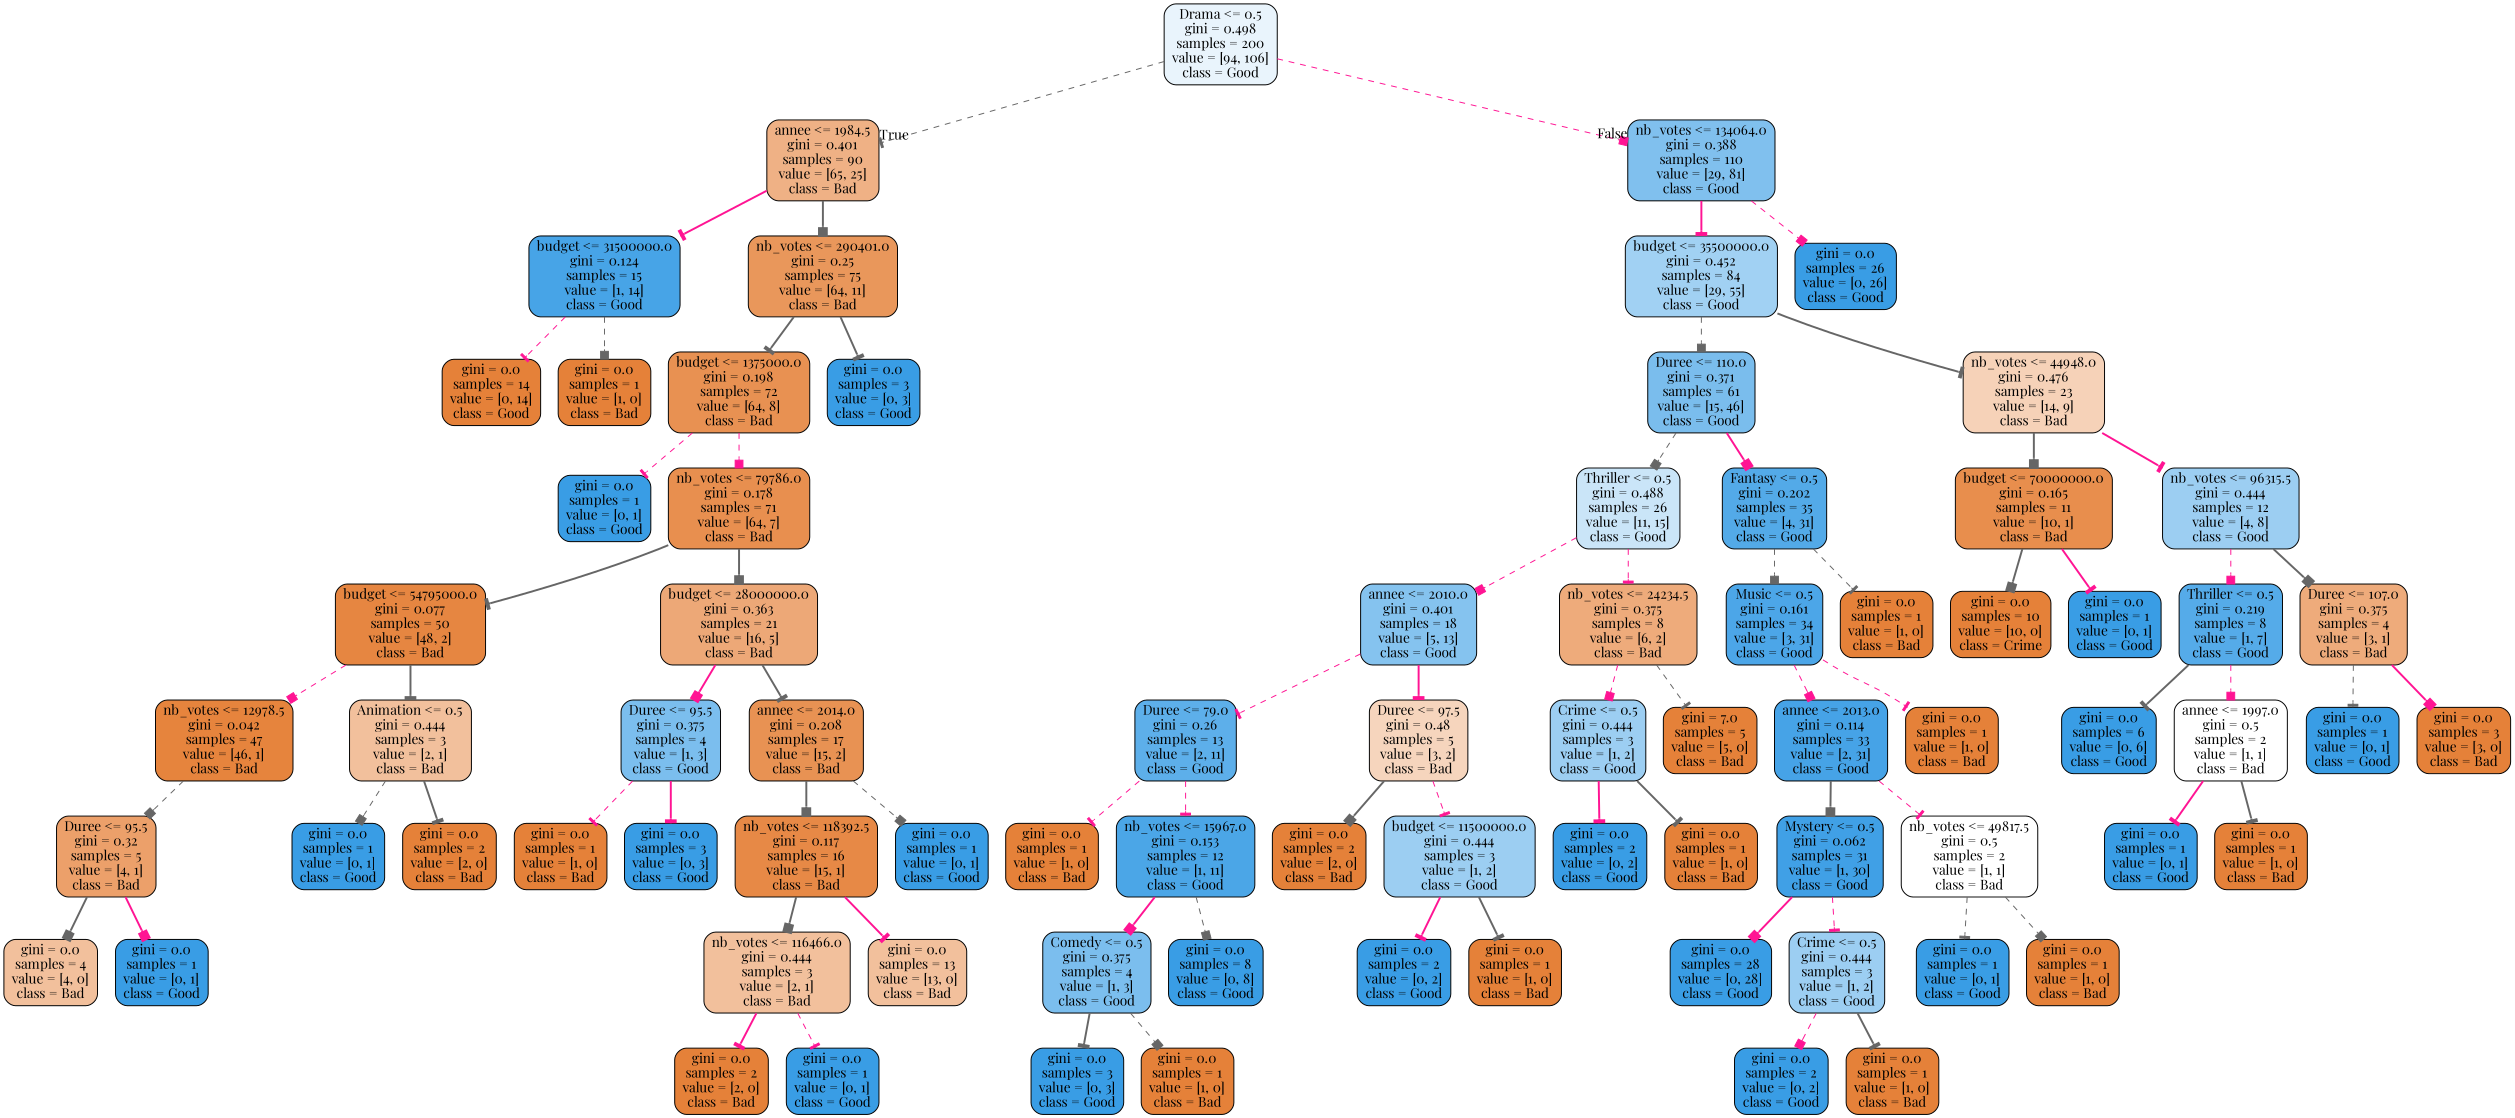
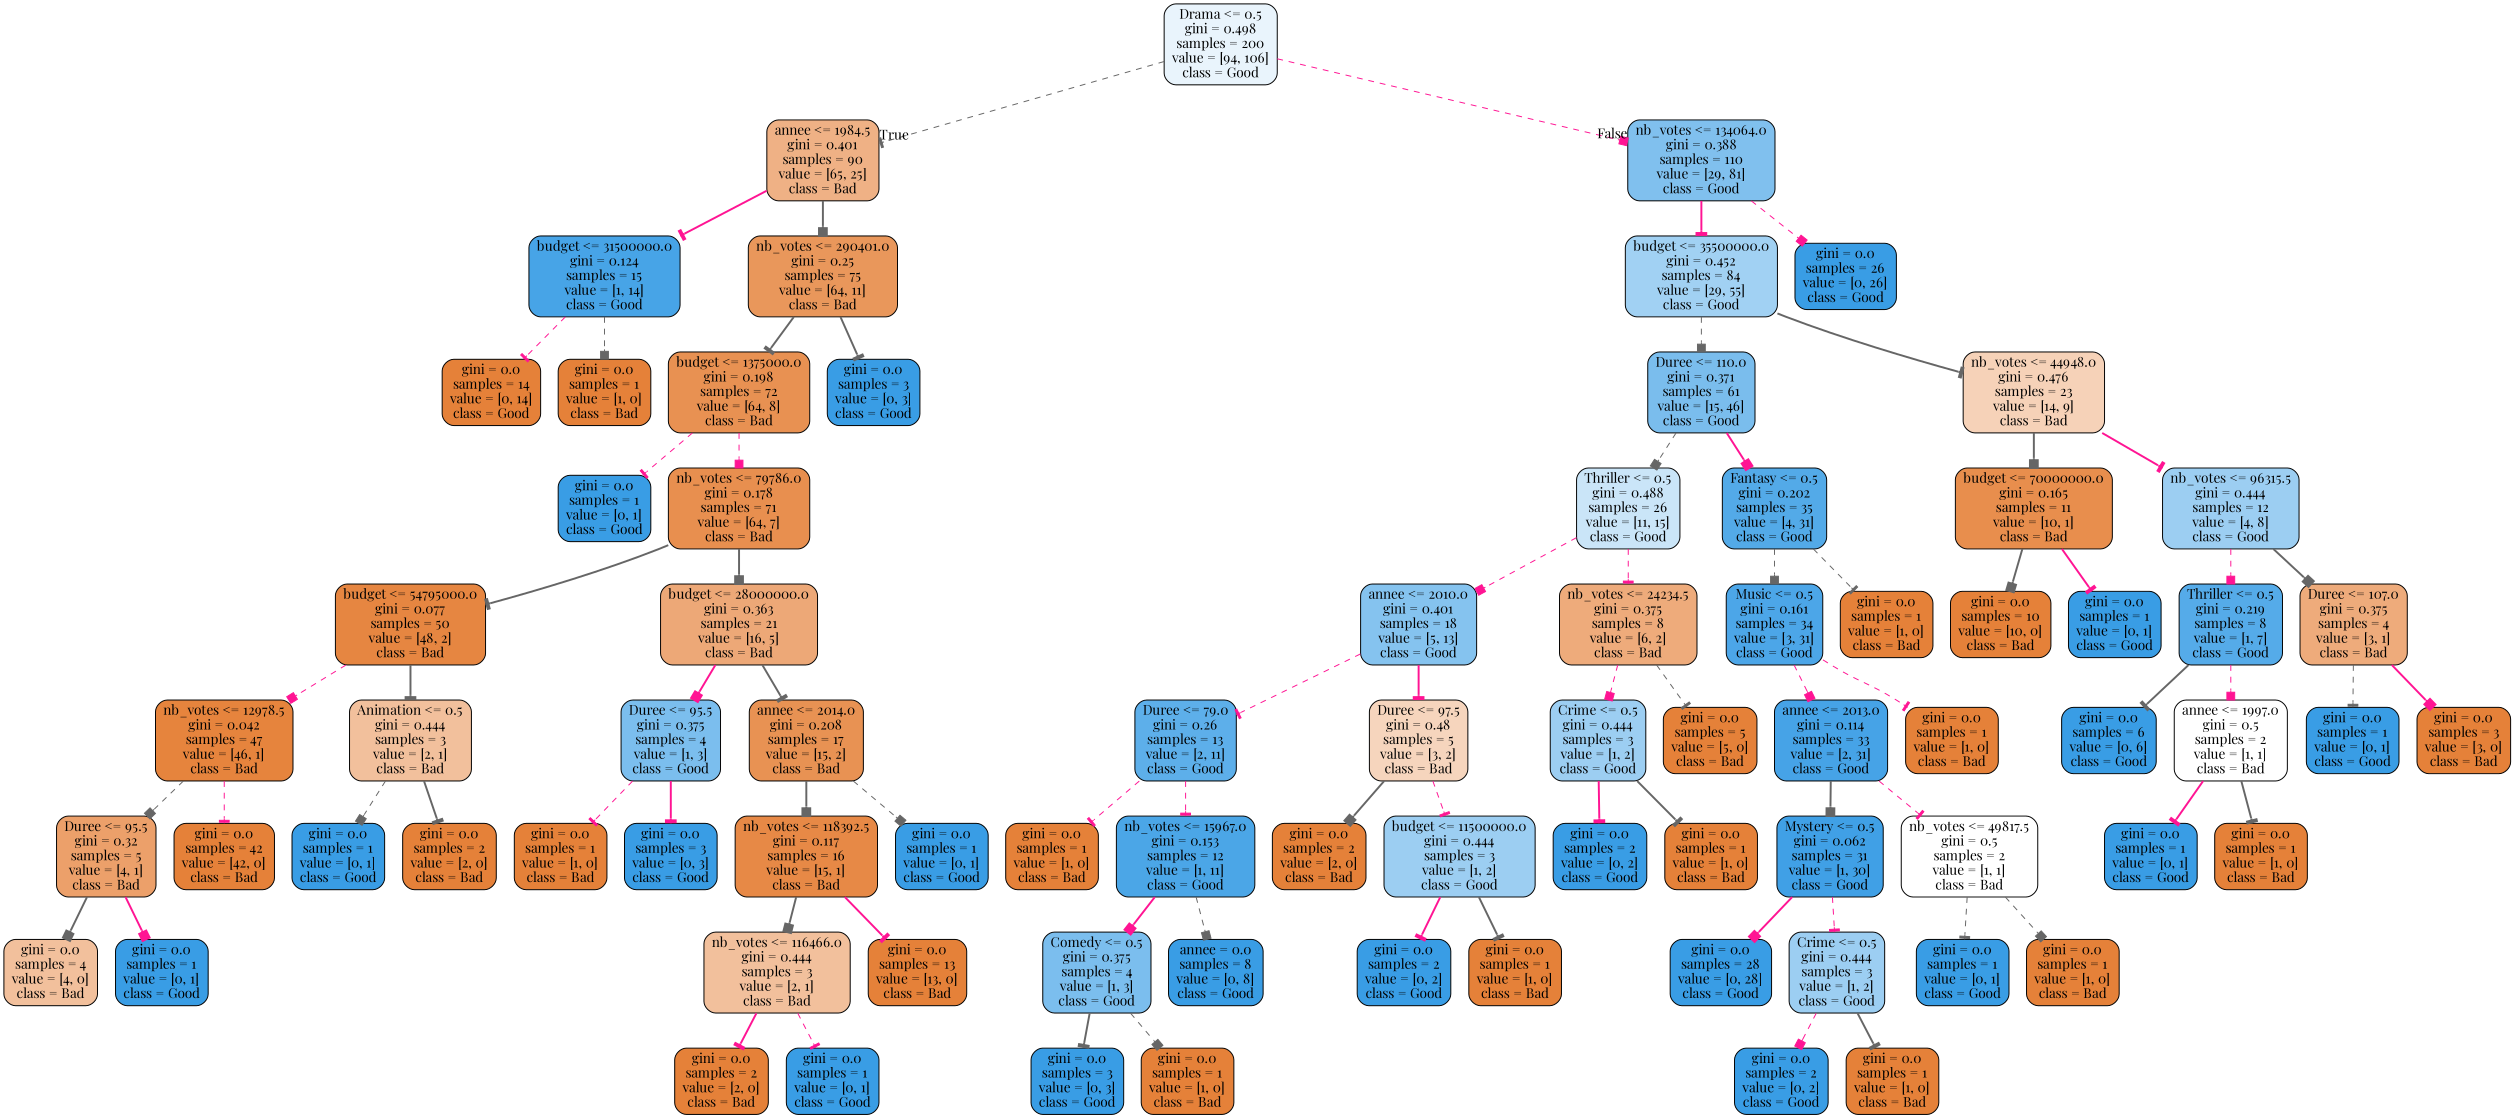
node "gini = 0.0 samples = 10 value = [10, 0] class = Crime": label "gini = 0.0 samples = 10 value = [10, 0] class = Crime" -> "gini = 0.0 samples = 10 value = [10, 0] class = Bad"
node "gini = 7.0 samples = 5 value = [5, 0] class = Bad": label "gini = 7.0 samples = 5 value = [5, 0] class = Bad" -> "gini = 0.0 samples = 5 value = [5, 0] class = Bad"
node "gini = 0.0 samples = 42 value = [42, 0] class = Bad": added
node "gini = 0.0 samples = 13 value = [13, 0] class = Bad": fillcolor #f2c09c -> #e58139
node "gini = 0.0 samples = 8 value = [0, 8] class = Good": label "gini = 0.0 samples = 8 value = [0, 8] class = Good" -> "annee = 0.0 samples = 8 value = [0, 8] class = Good"
